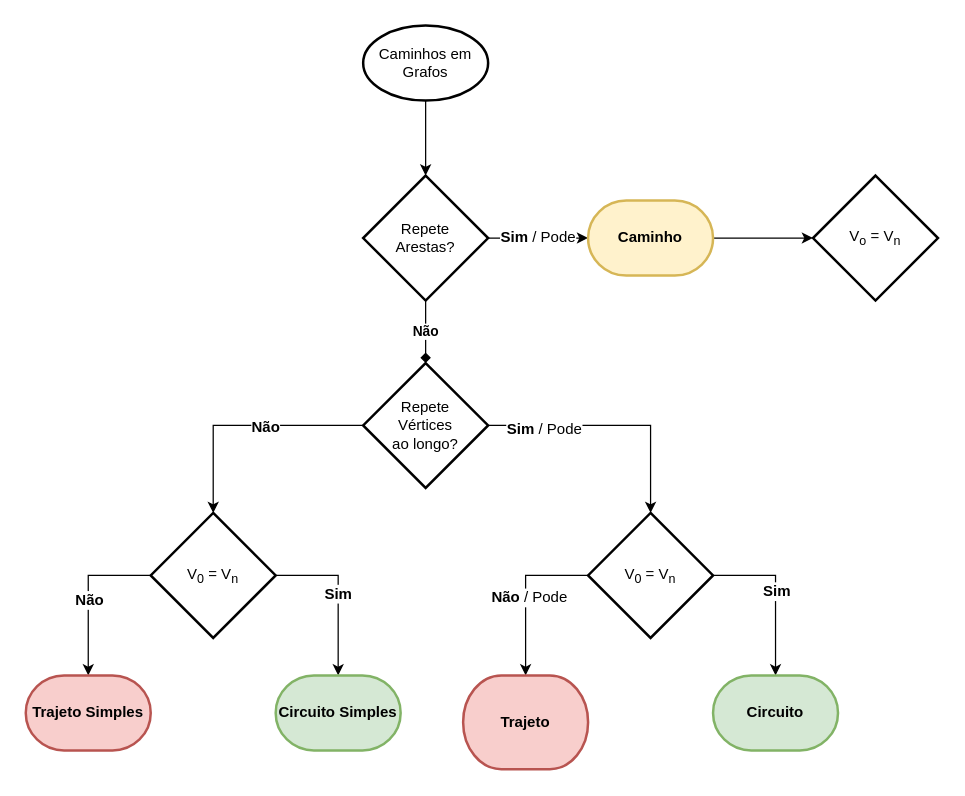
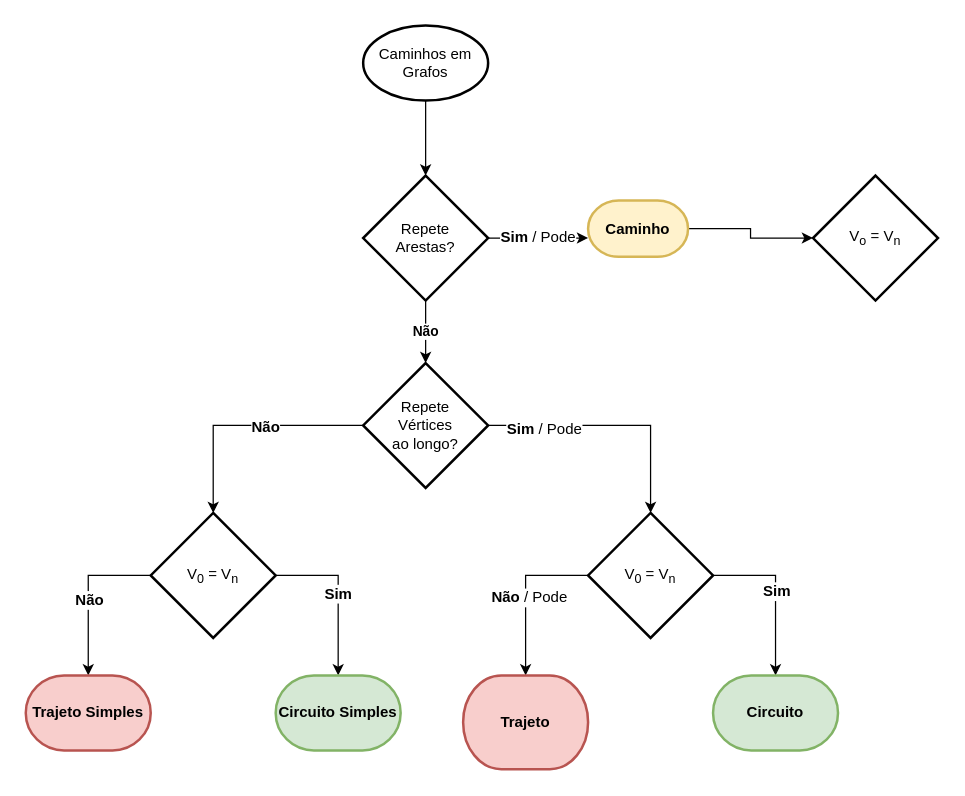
node "Caminho": size 125x75 -> 100x56
edge "Repete Arestas?" -> "Repete Vértices ao longo?": arrowhead diamond -> classic
